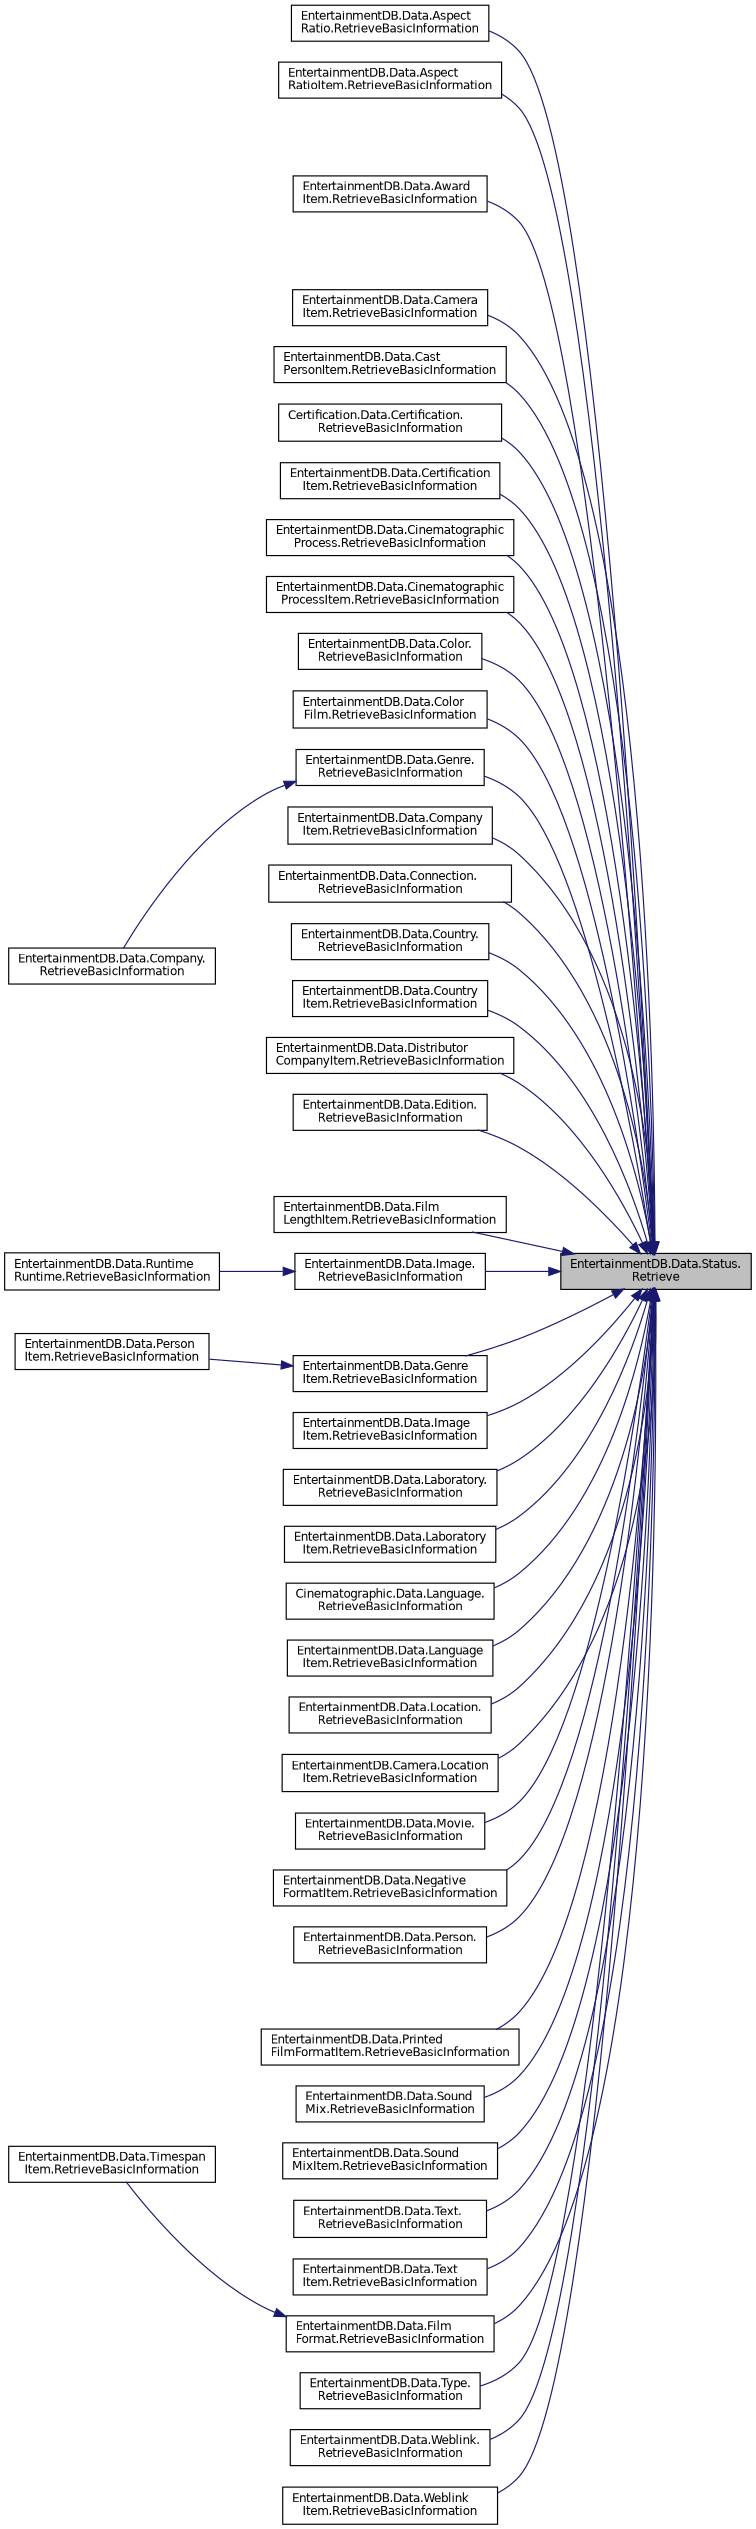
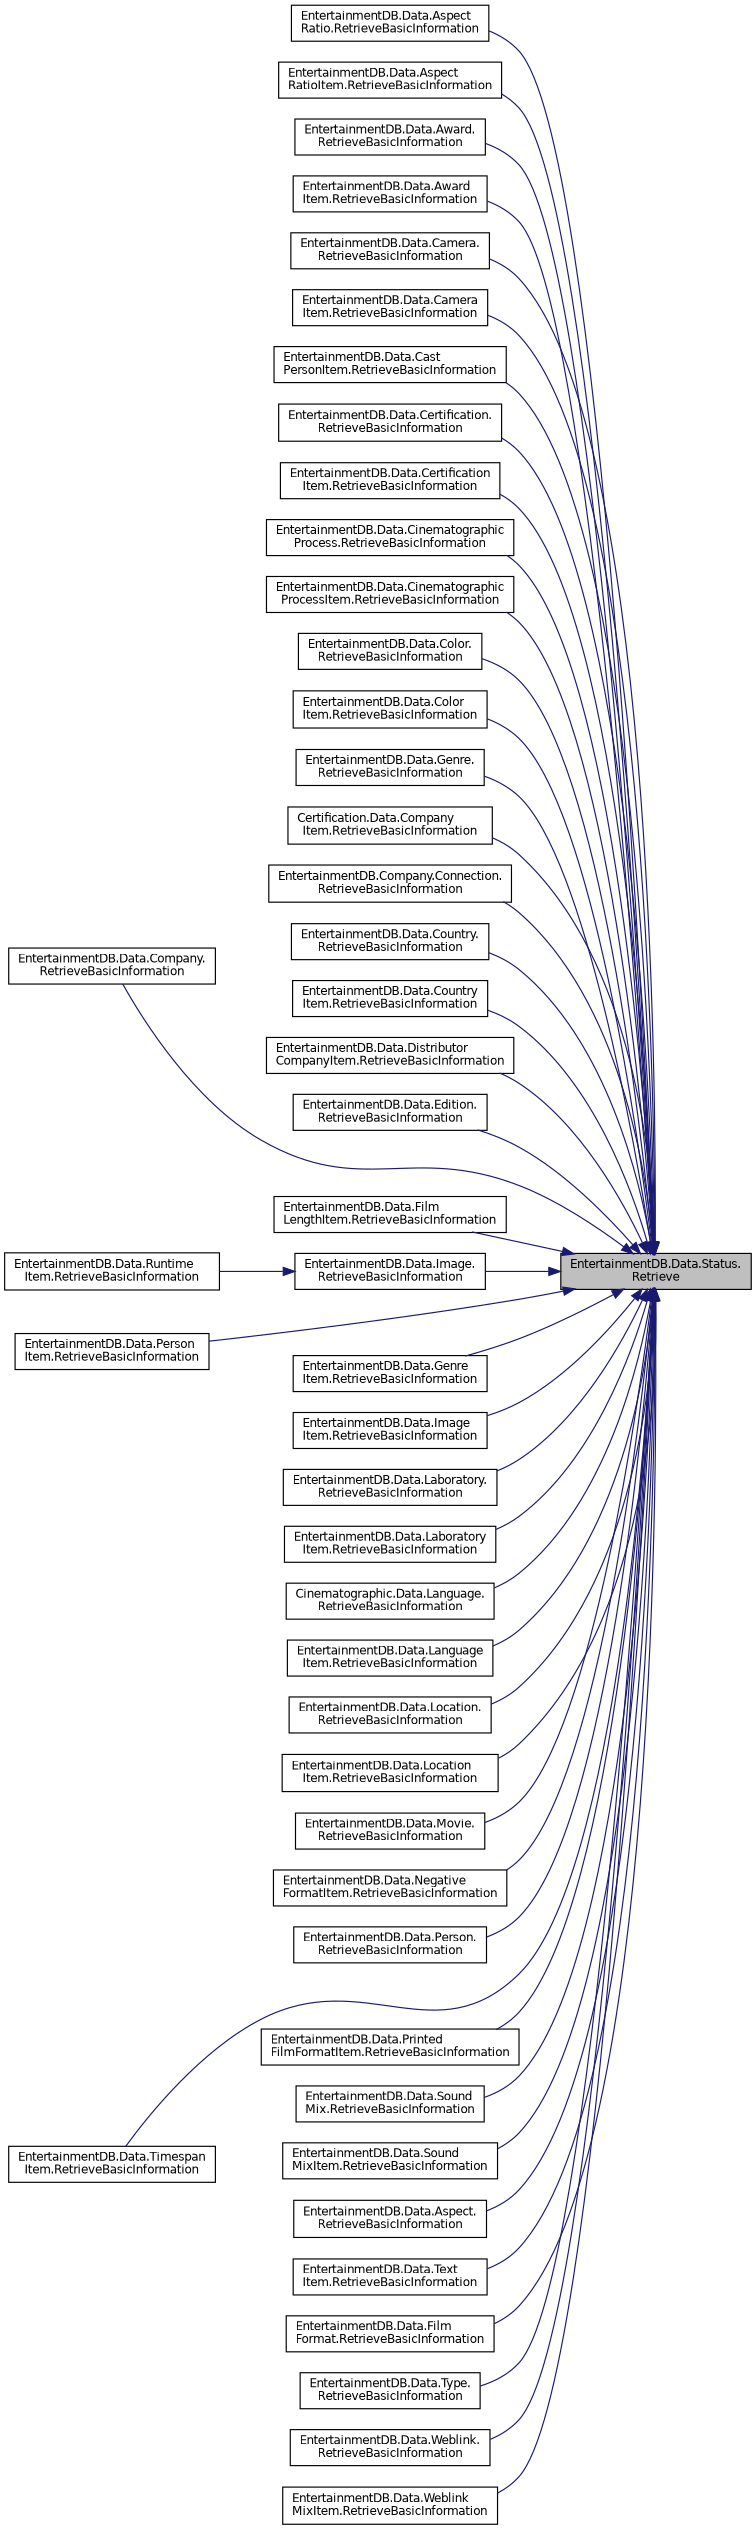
node "EntertainmentDB.Data.Award. RetrieveBasicInformation": added
node "EntertainmentDB.Data.Camera. RetrieveBasicInformation": added
node "Certification.Data.Certification. RetrieveBasicInformation": label "Certification.Data.Certification. RetrieveBasicInformation" -> "EntertainmentDB.Data.Certification. RetrieveBasicInformation"
node "EntertainmentDB.Data.Color Film.RetrieveBasicInformation": label "EntertainmentDB.Data.Color Film.RetrieveBasicInformation" -> "EntertainmentDB.Data.Color Item.RetrieveBasicInformation"
node "EntertainmentDB.Data.Company Item.RetrieveBasicInformation": label "EntertainmentDB.Data.Company Item.RetrieveBasicInformation" -> "Certification.Data.Company Item.RetrieveBasicInformation"
edge "EntertainmentDB.Data.Company. RetrieveBasicInformation" -> "EntertainmentDB.Data.Genre. RetrieveBasicInformation": now "EntertainmentDB.Data.Company. RetrieveBasicInformation" -> "EntertainmentDB.Data.Status. Retrieve"
node "EntertainmentDB.Data.Connection. RetrieveBasicInformation": label "EntertainmentDB.Data.Connection. RetrieveBasicInformation" -> "EntertainmentDB.Company.Connection. RetrieveBasicInformation"
node "EntertainmentDB.Data.Runtime Runtime.RetrieveBasicInformation": label "EntertainmentDB.Data.Runtime Runtime.RetrieveBasicInformation" -> "EntertainmentDB.Data.Runtime Item.RetrieveBasicInformation"
edge "EntertainmentDB.Data.Person Item.RetrieveBasicInformation" -> "EntertainmentDB.Data.Genre Item.RetrieveBasicInformation": now "EntertainmentDB.Data.Person Item.RetrieveBasicInformation" -> "EntertainmentDB.Data.Status. Retrieve"
node "EntertainmentDB.Camera.Location Item.RetrieveBasicInformation": label "EntertainmentDB.Camera.Location Item.RetrieveBasicInformation" -> "EntertainmentDB.Data.Location Item.RetrieveBasicInformation"
node "EntertainmentDB.Data.Text. RetrieveBasicInformation": label "EntertainmentDB.Data.Text. RetrieveBasicInformation" -> "EntertainmentDB.Data.Aspect. RetrieveBasicInformation"
edge "EntertainmentDB.Data.Timespan Item.RetrieveBasicInformation" -> "EntertainmentDB.Data.Film Format.RetrieveBasicInformation": now "EntertainmentDB.Data.Timespan Item.RetrieveBasicInformation" -> "EntertainmentDB.Data.Status. Retrieve"
node "EntertainmentDB.Data.Weblink Item.RetrieveBasicInformation": label "EntertainmentDB.Data.Weblink Item.RetrieveBasicInformation" -> "EntertainmentDB.Data.Weblink MixItem.RetrieveBasicInformation"
